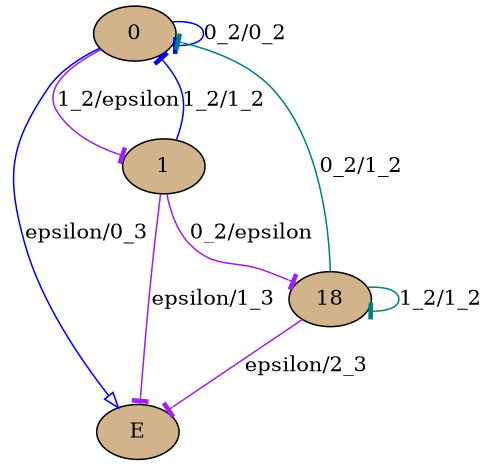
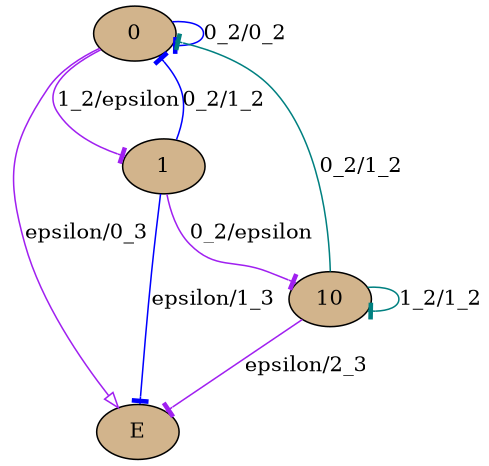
edge "1" -> "0": label "1_2/1_2" -> "0_2/1_2"
edge "0" -> "E": color blue -> purple
edge "1" -> "E": color purple -> blue
node "18": label "18" -> "10"
